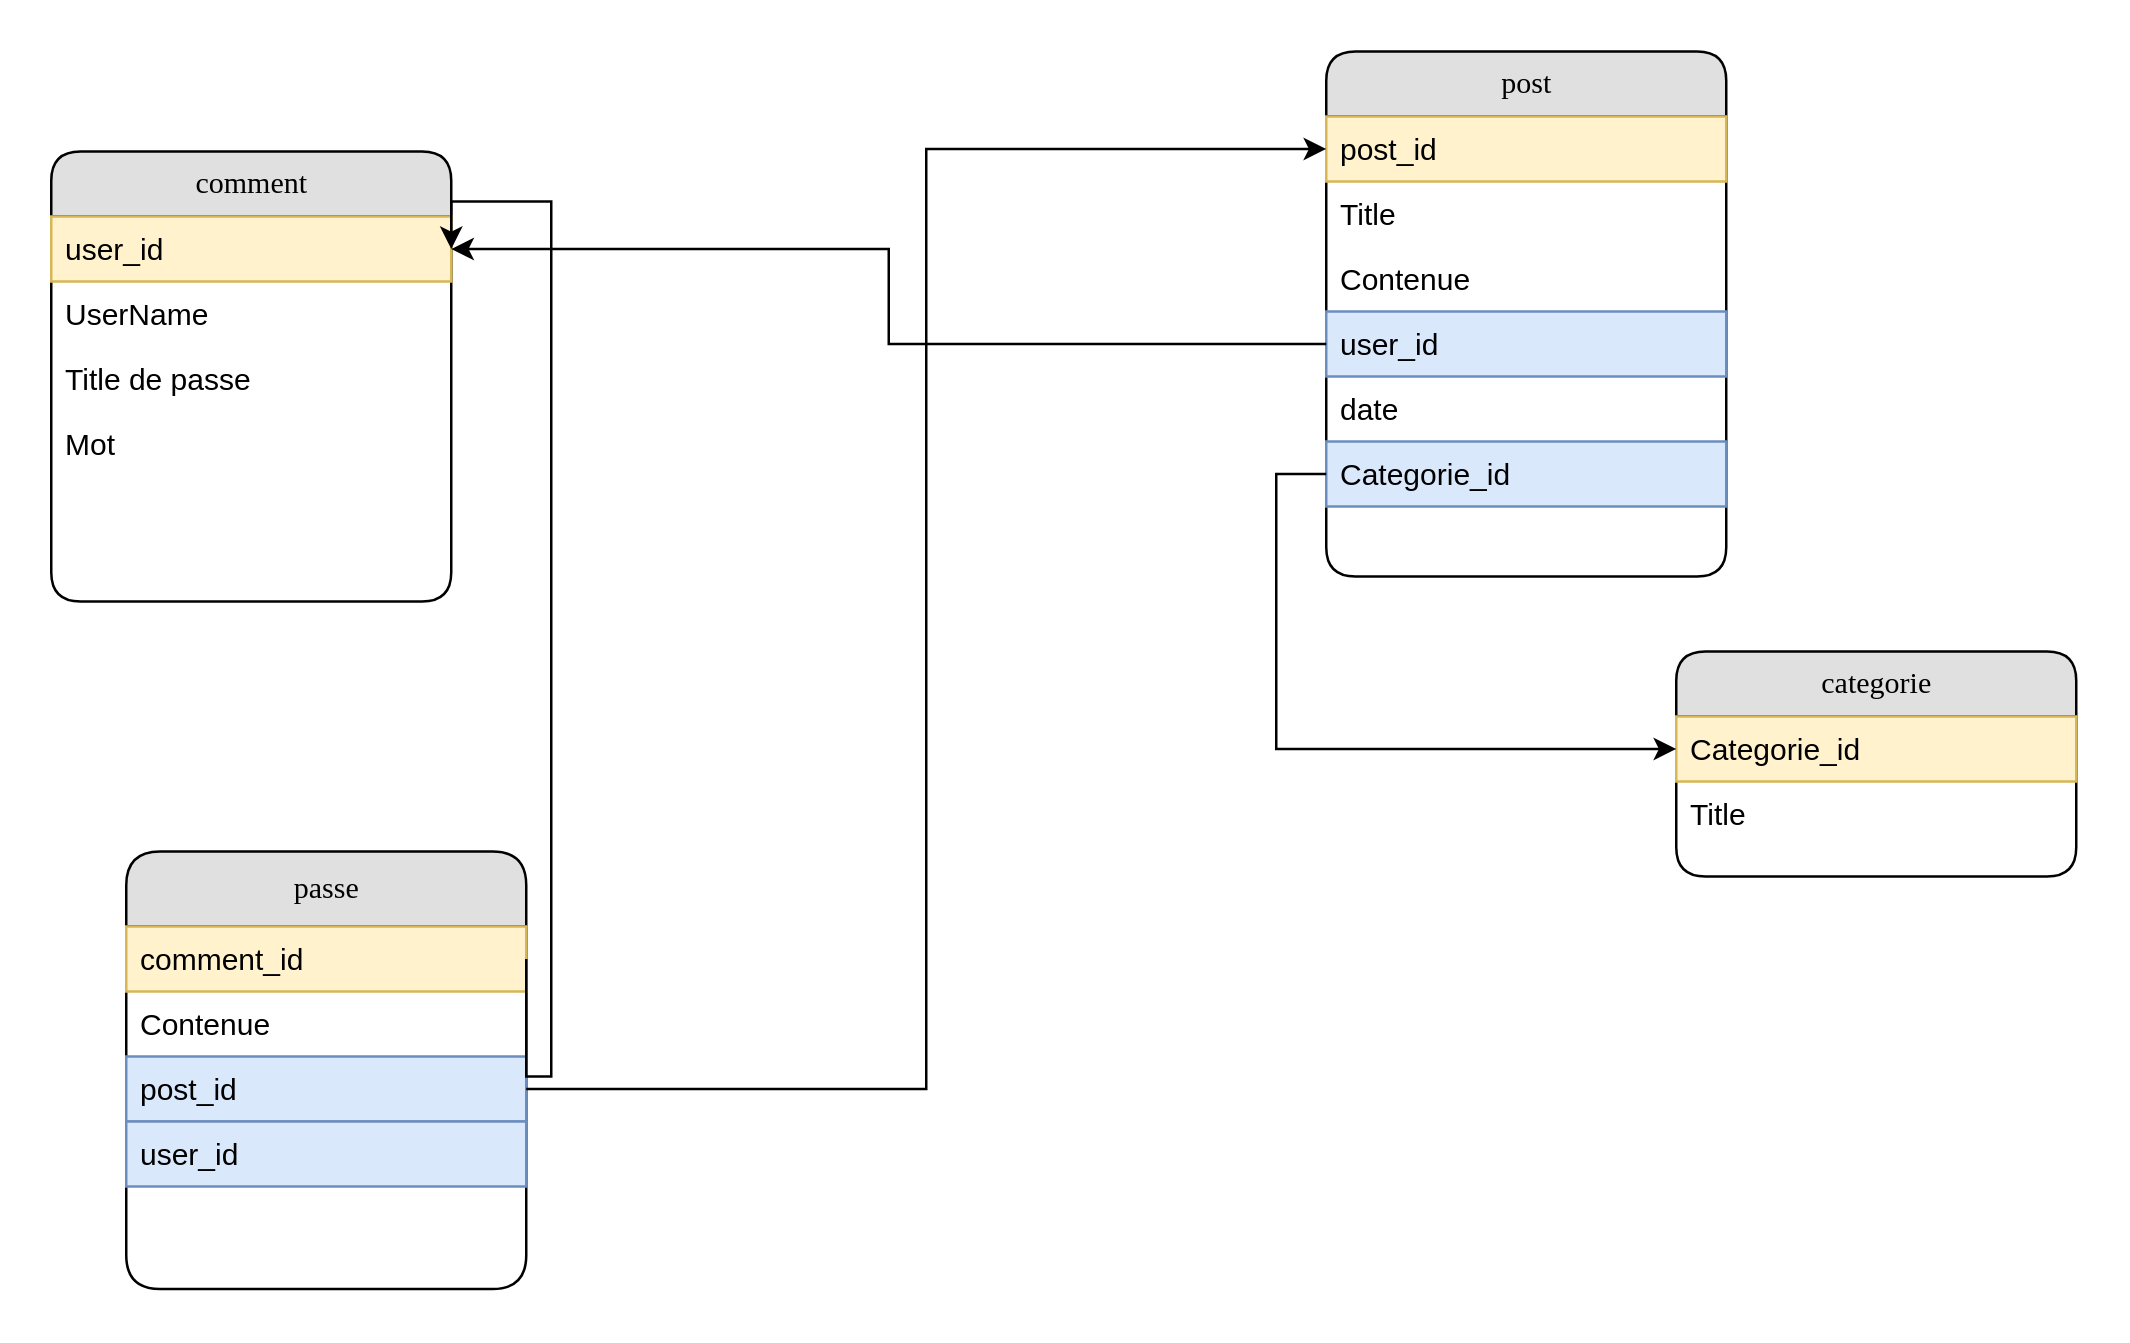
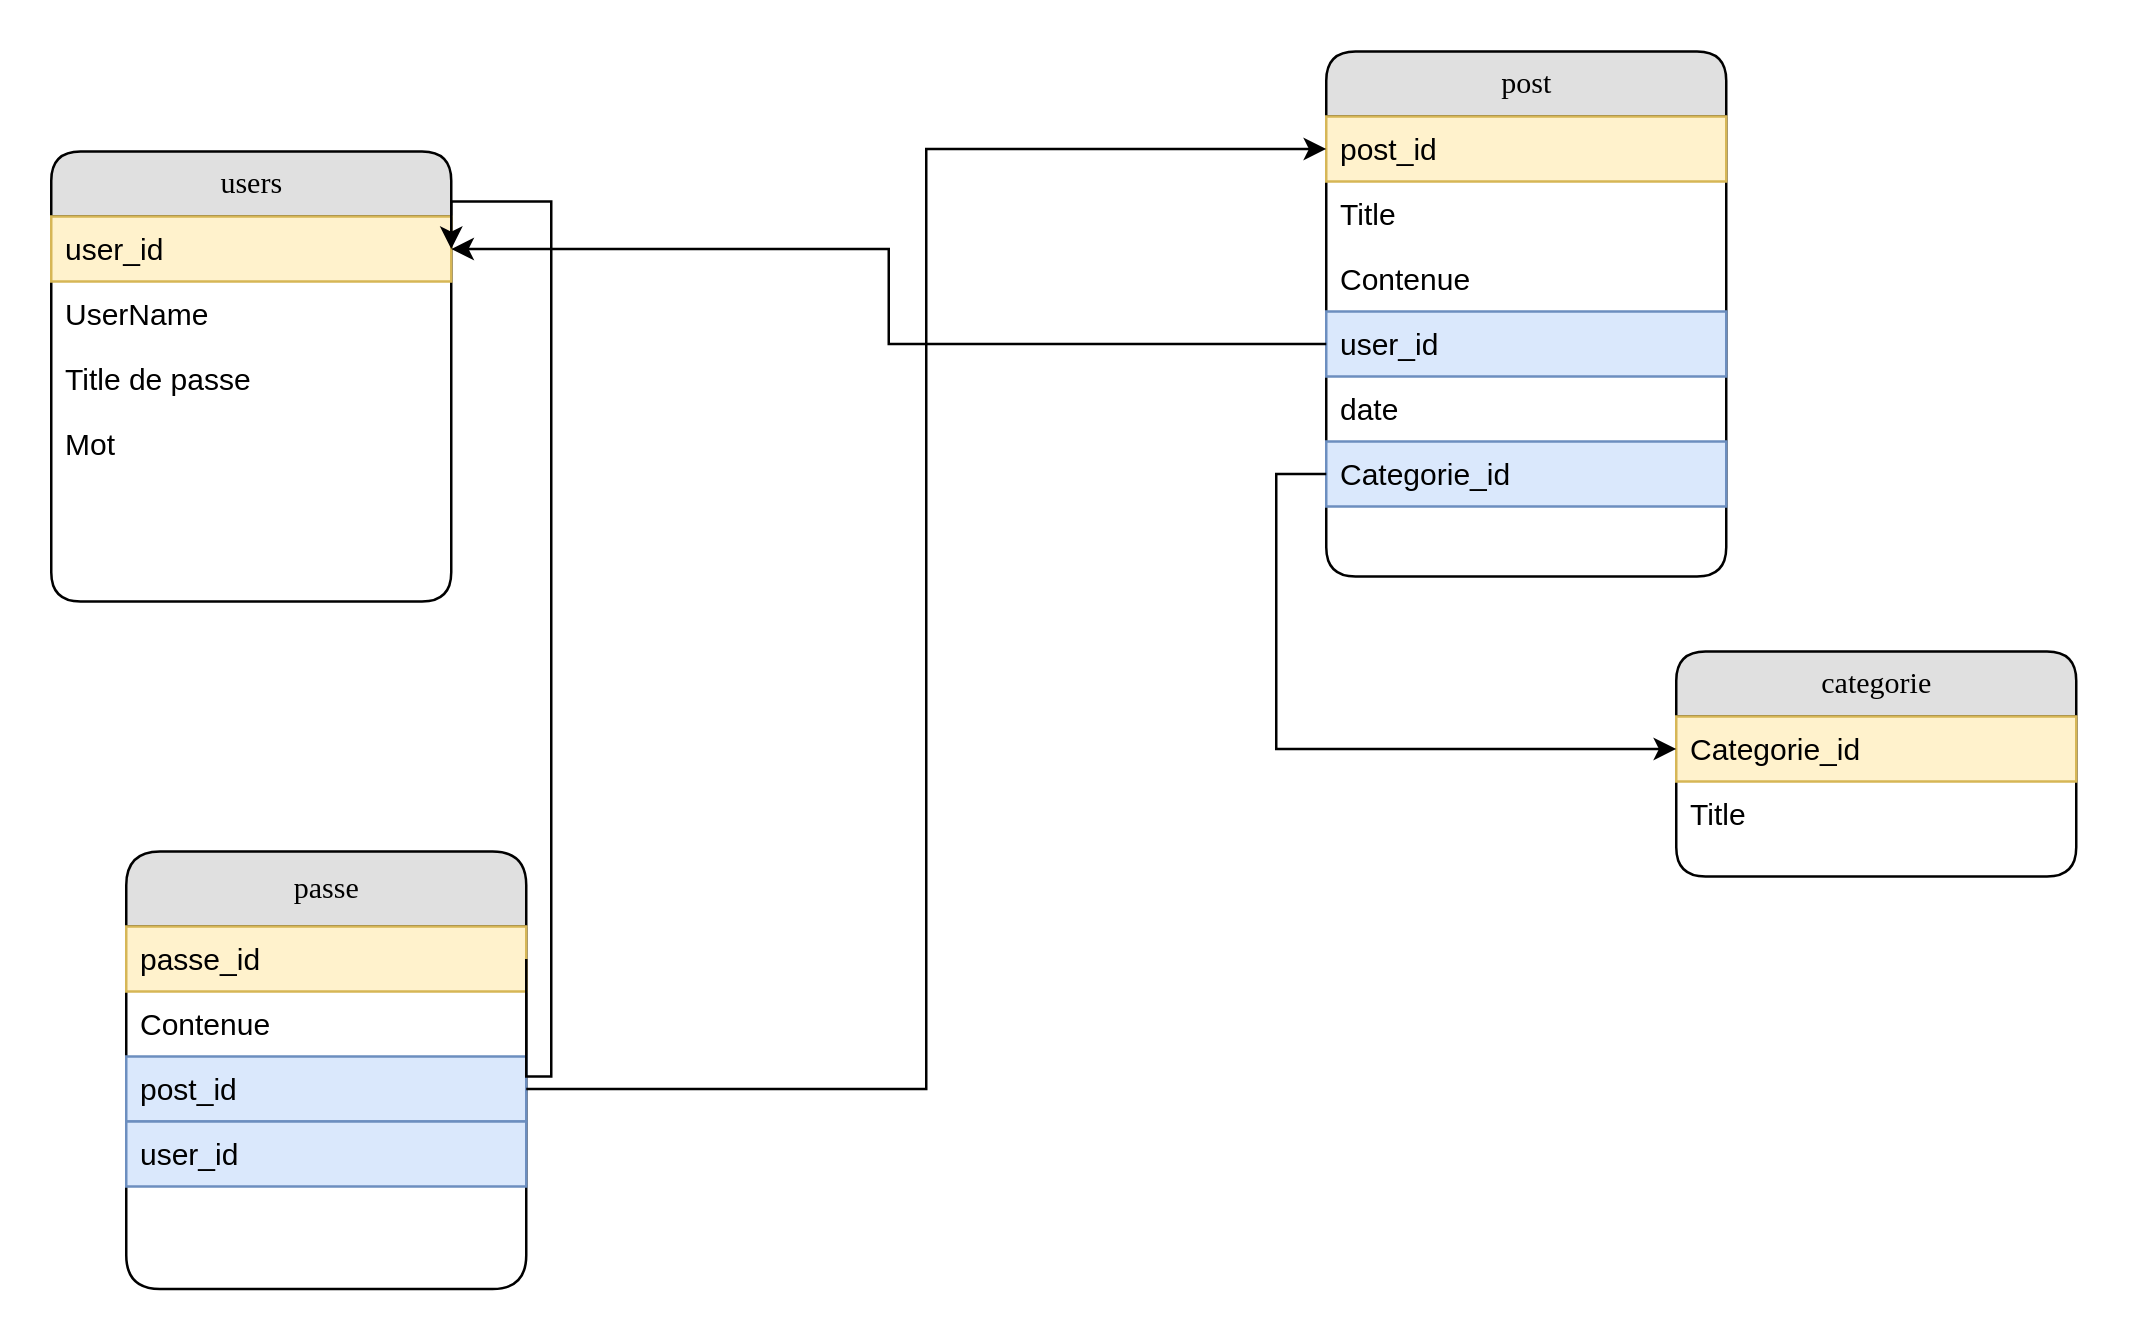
node "comment": label "comment" -> "users"
node "comment_id": label "comment_id" -> "passe_id"
